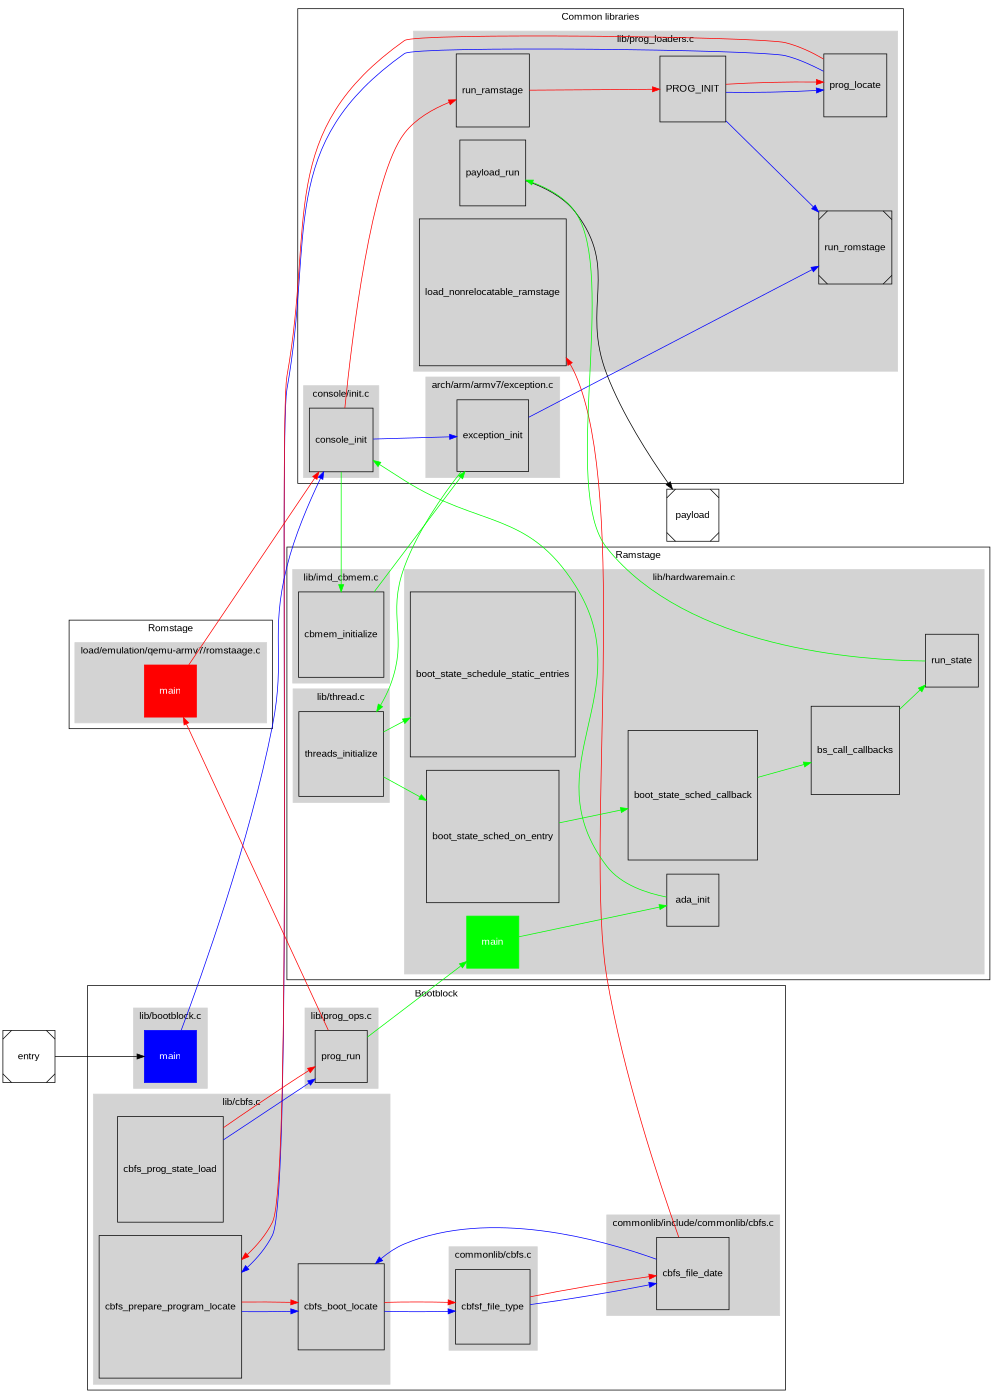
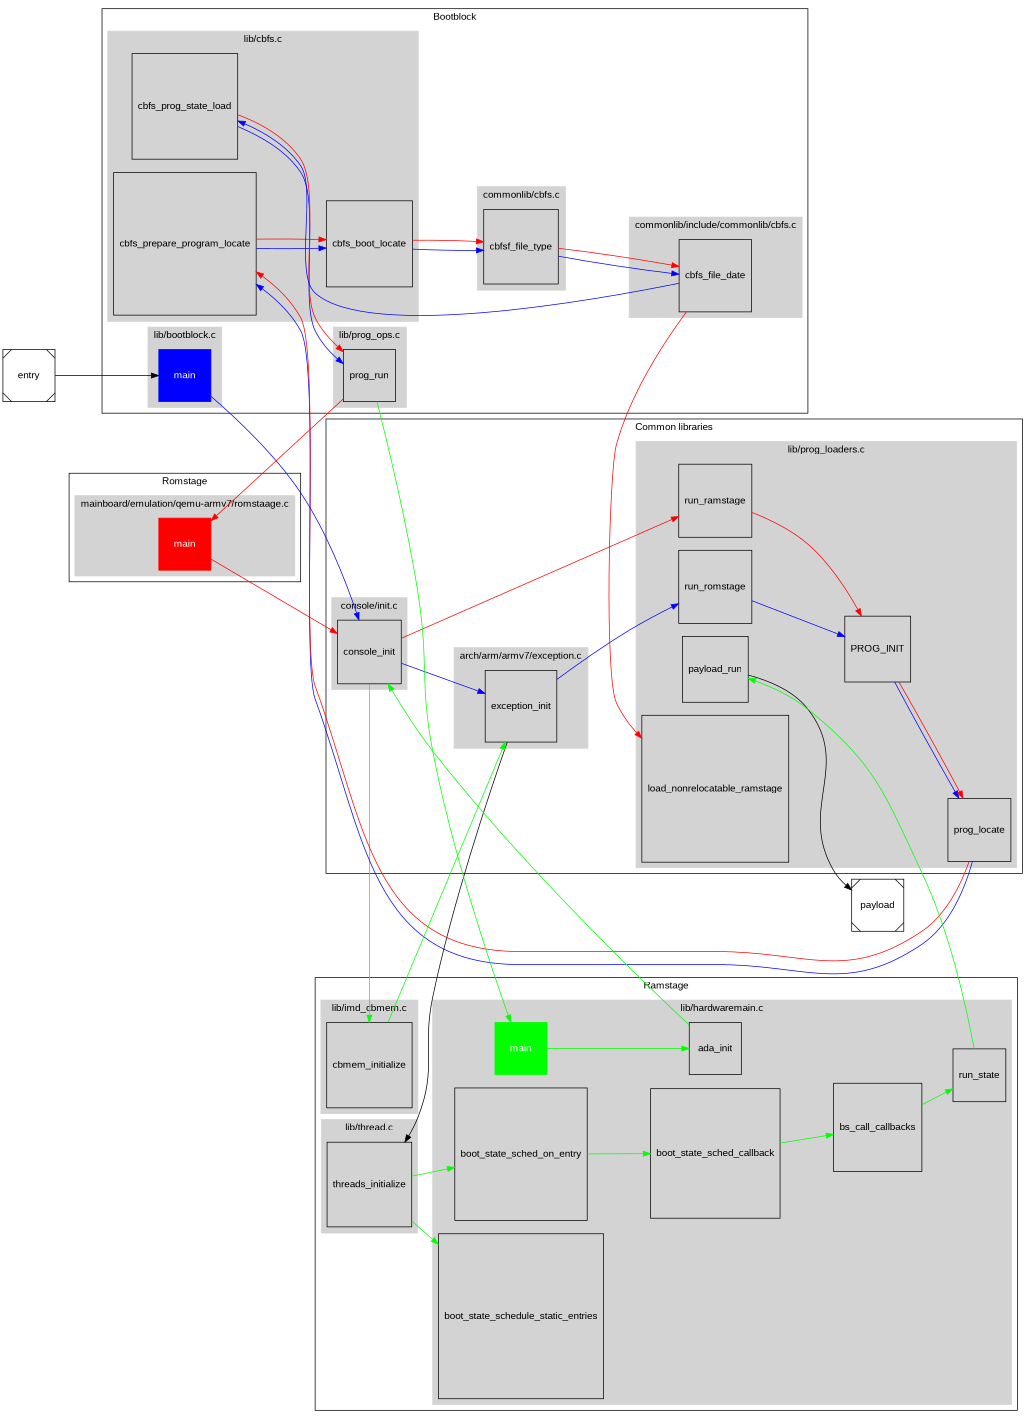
edge "PROG_INIT" -> "run_romstage": reversed
node "run_romstage": shape Msquare -> square
edge "exception_init" -> "threads_initialize": color green -> black
cluster "load/emulation/qemu-armv7/romstaage.c": label "load/emulation/qemu-armv7/romstaage.c" -> "mainboard/emulation/qemu-armv7/romstaage.c"
edge "cbfs_file_date" -> "cbfs_boot_locate": now "cbfs_file_date" -> "cbfs_prog_state_load"
